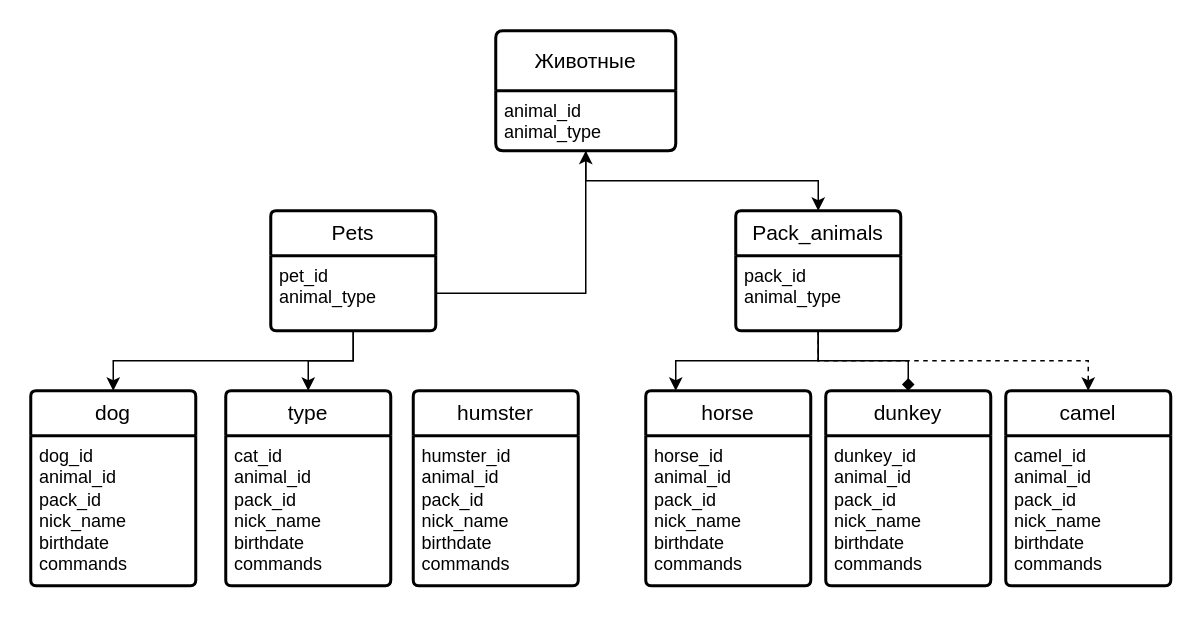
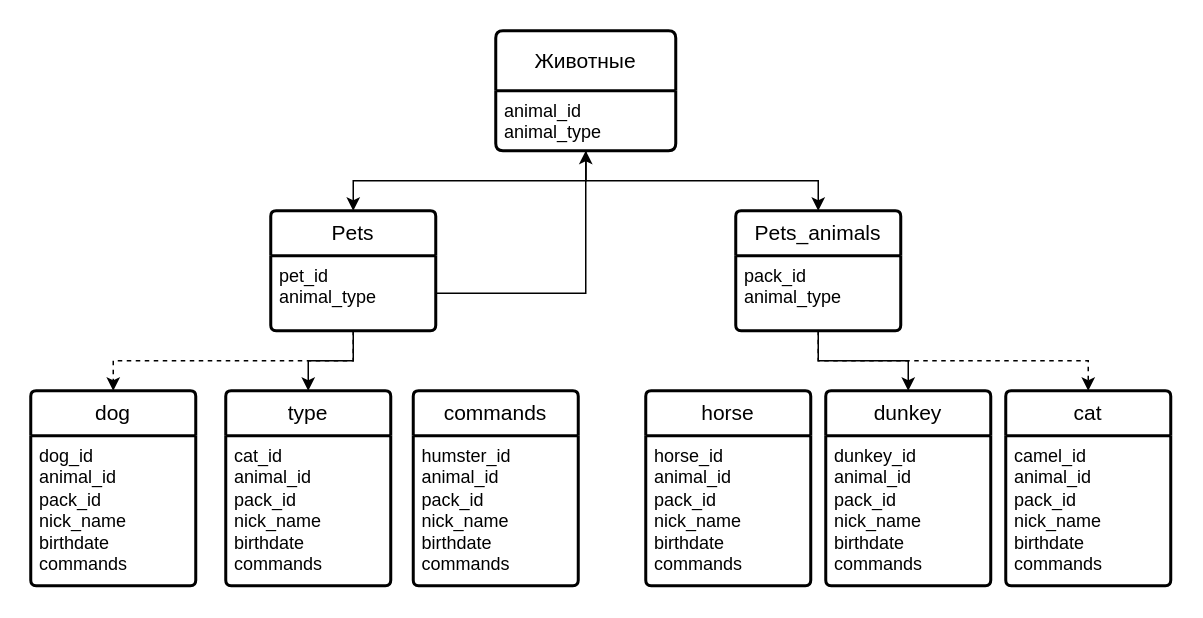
edge "animal_id animal_type" -> "Pets": added
node "Pack_animals": label "Pack_animals" -> "Pets_animals"
edge "pet_id animal_type" -> "dog": style solid -> dashed
edge "pack_id animal_type" -> "horse": removed
edge "pack_id animal_type" -> "dunkey": arrowhead diamond -> classic
node "humster": label "humster" -> "commands"
node "camel": label "camel" -> "cat"
